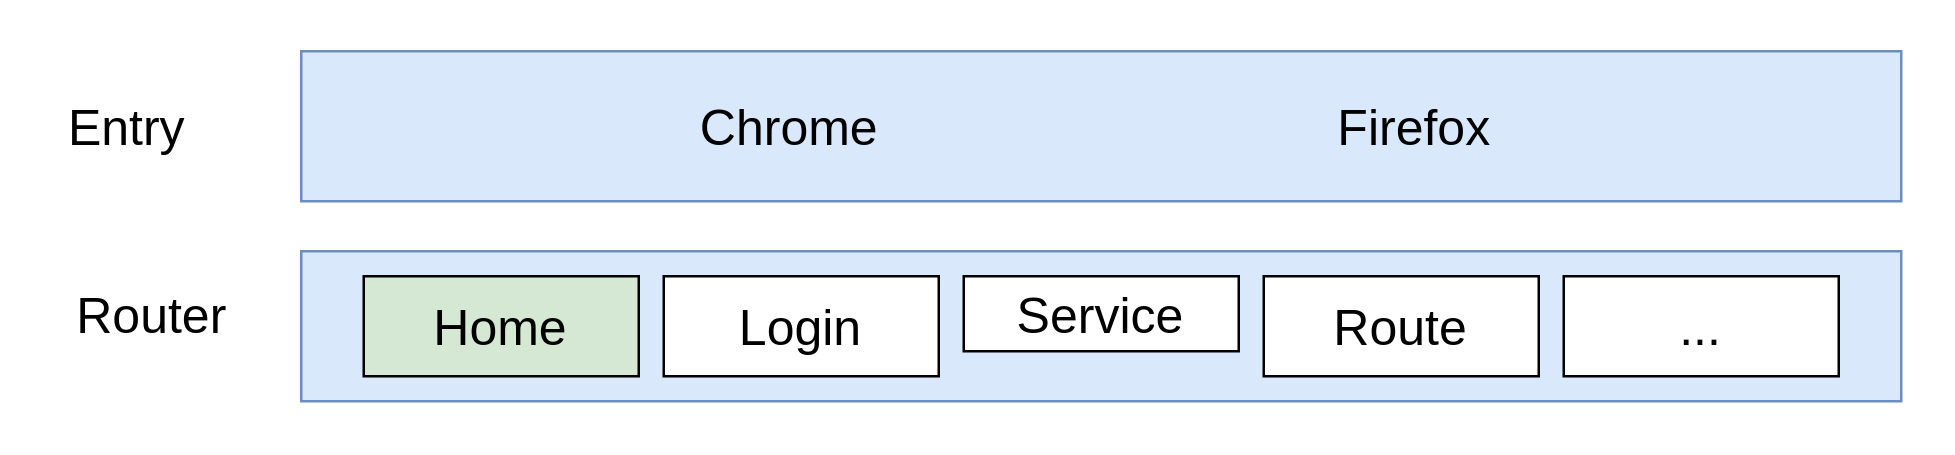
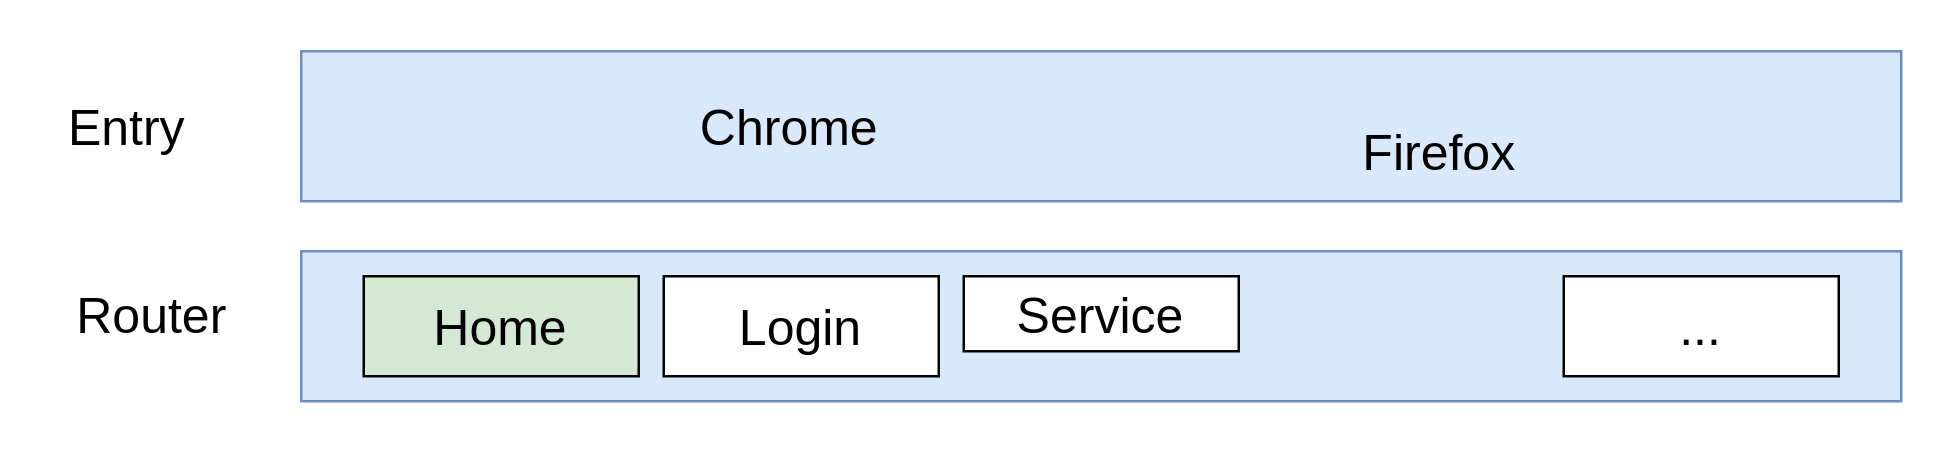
node "Firefox": moved (1414, 126) -> (1439, 151)
node "Route": removed
